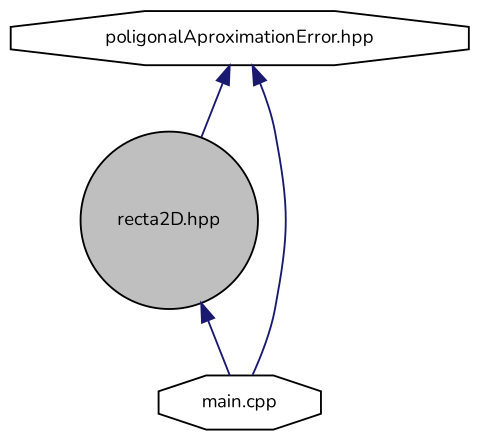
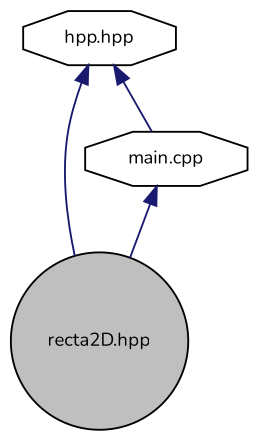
node "poligonalAproximationError.hpp": label "poligonalAproximationError.hpp" -> "hpp.hpp"
edge "main.cpp" -> "recta2D.hpp": reversed
